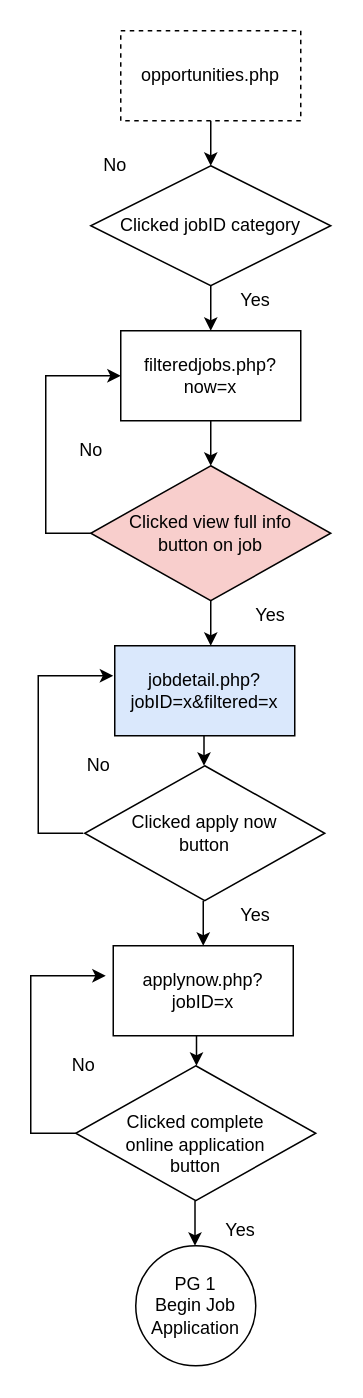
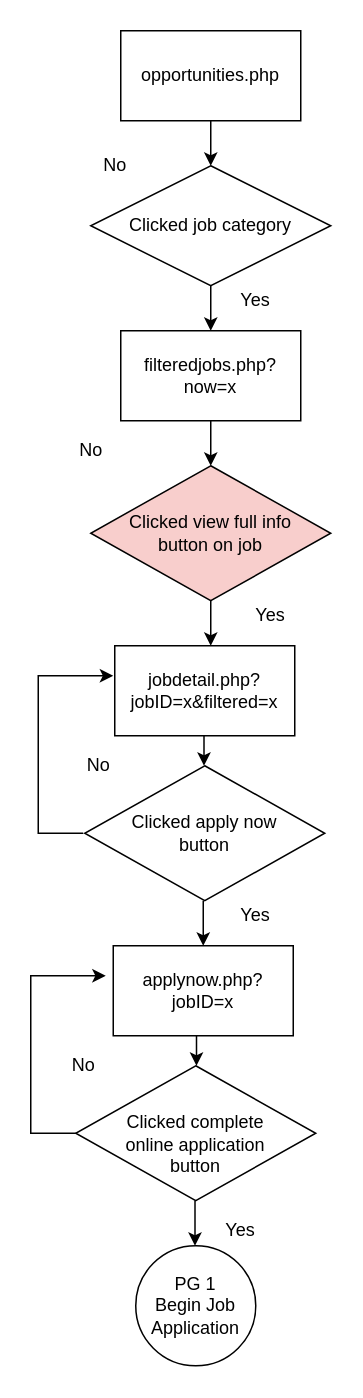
node "opportunities.php": style dashed -> solid
node "Clicked jobID category": label "Clicked jobID category" -> "Clicked job category"
edge "Clicked view full info button on job" -> "filteredjobs.php?now=x": removed
node "jobdetail.php?jobID=x&filtered=x": fillcolor #dae8fc -> #ffffff
